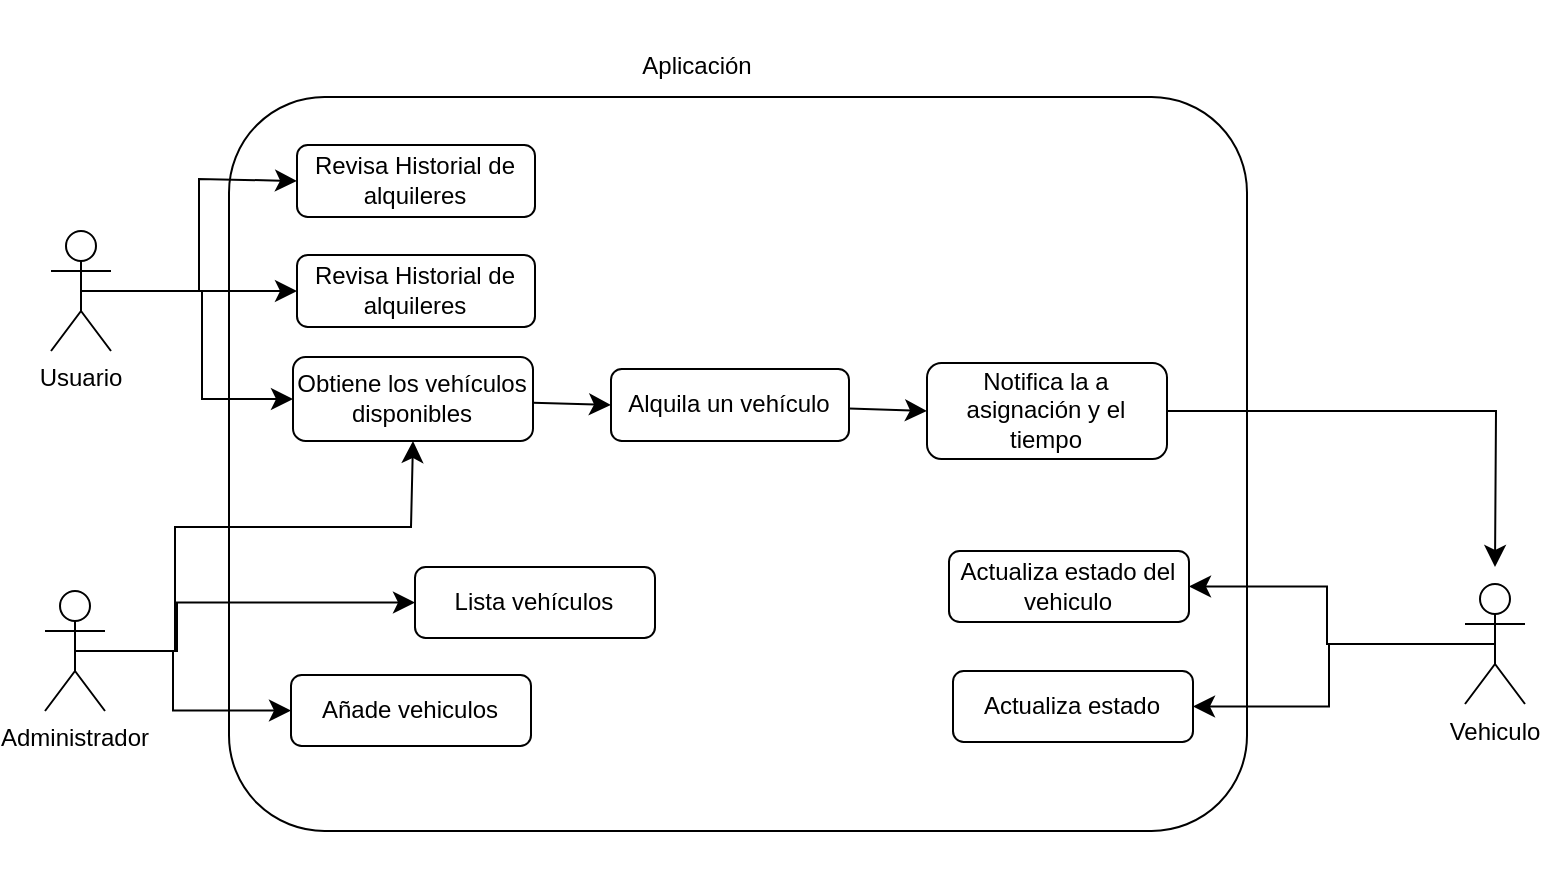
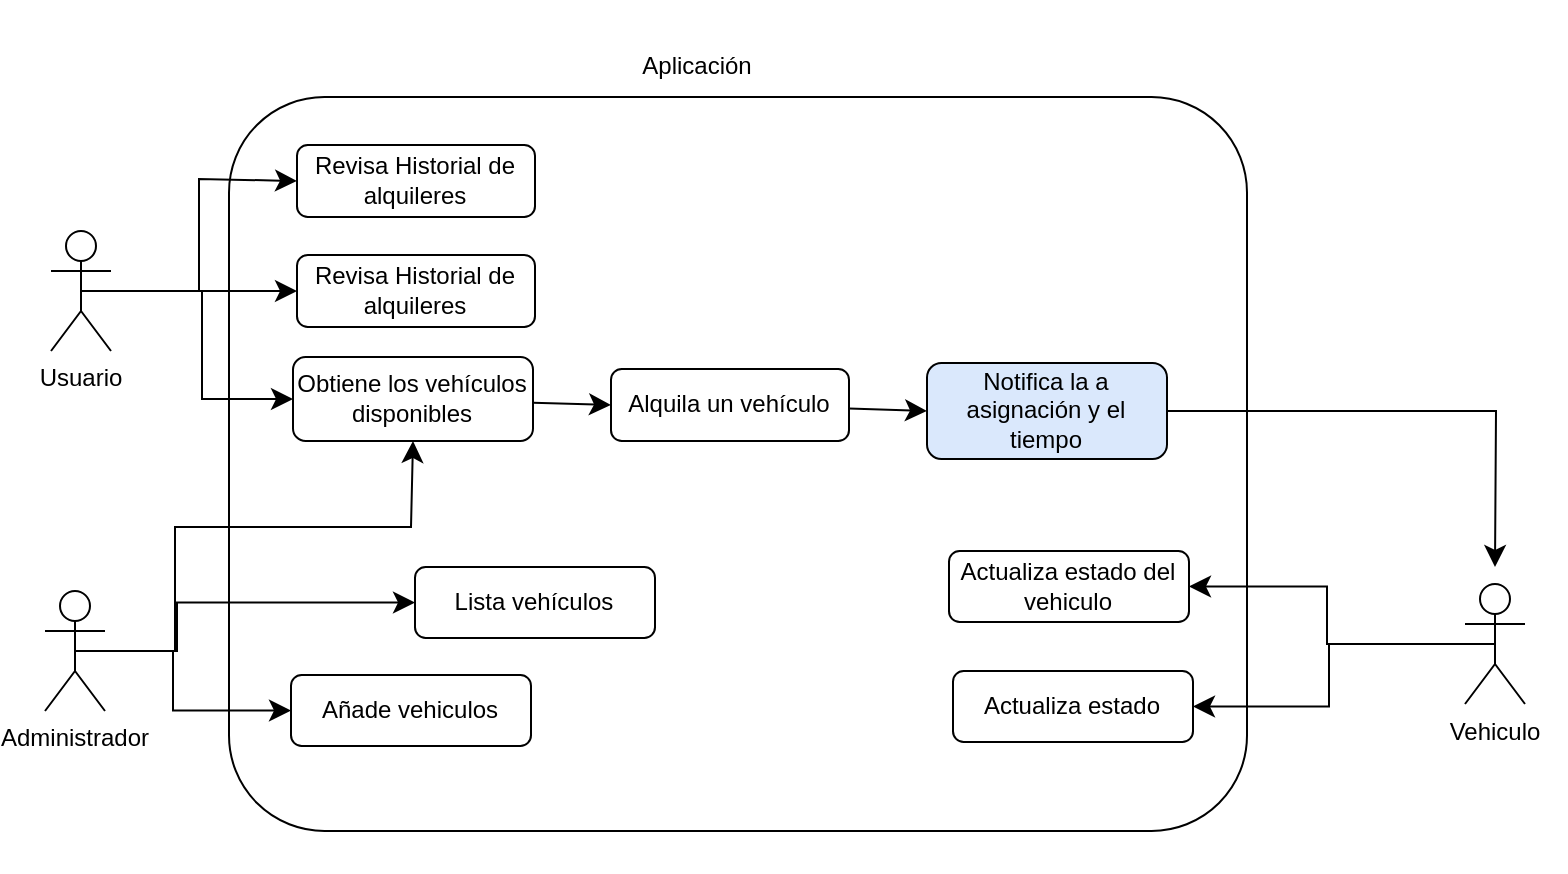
node "Notifica la a asignación y el tiempo": fillcolor #ffffff -> #dae8fc
